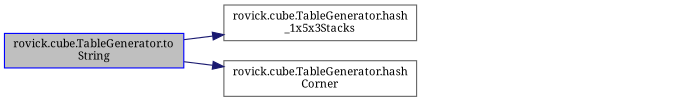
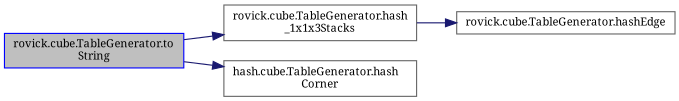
node "rovick.cube.TableGenerator.hash _1x5x3Stacks": label "rovick.cube.TableGenerator.hash _1x5x3Stacks" -> "rovick.cube.TableGenerator.hash _1x1x3Stacks"
node "rovick.cube.TableGenerator.hashEdge": added
node "rovick.cube.TableGenerator.hash Corner": label "rovick.cube.TableGenerator.hash Corner" -> "hash.cube.TableGenerator.hash Corner"
